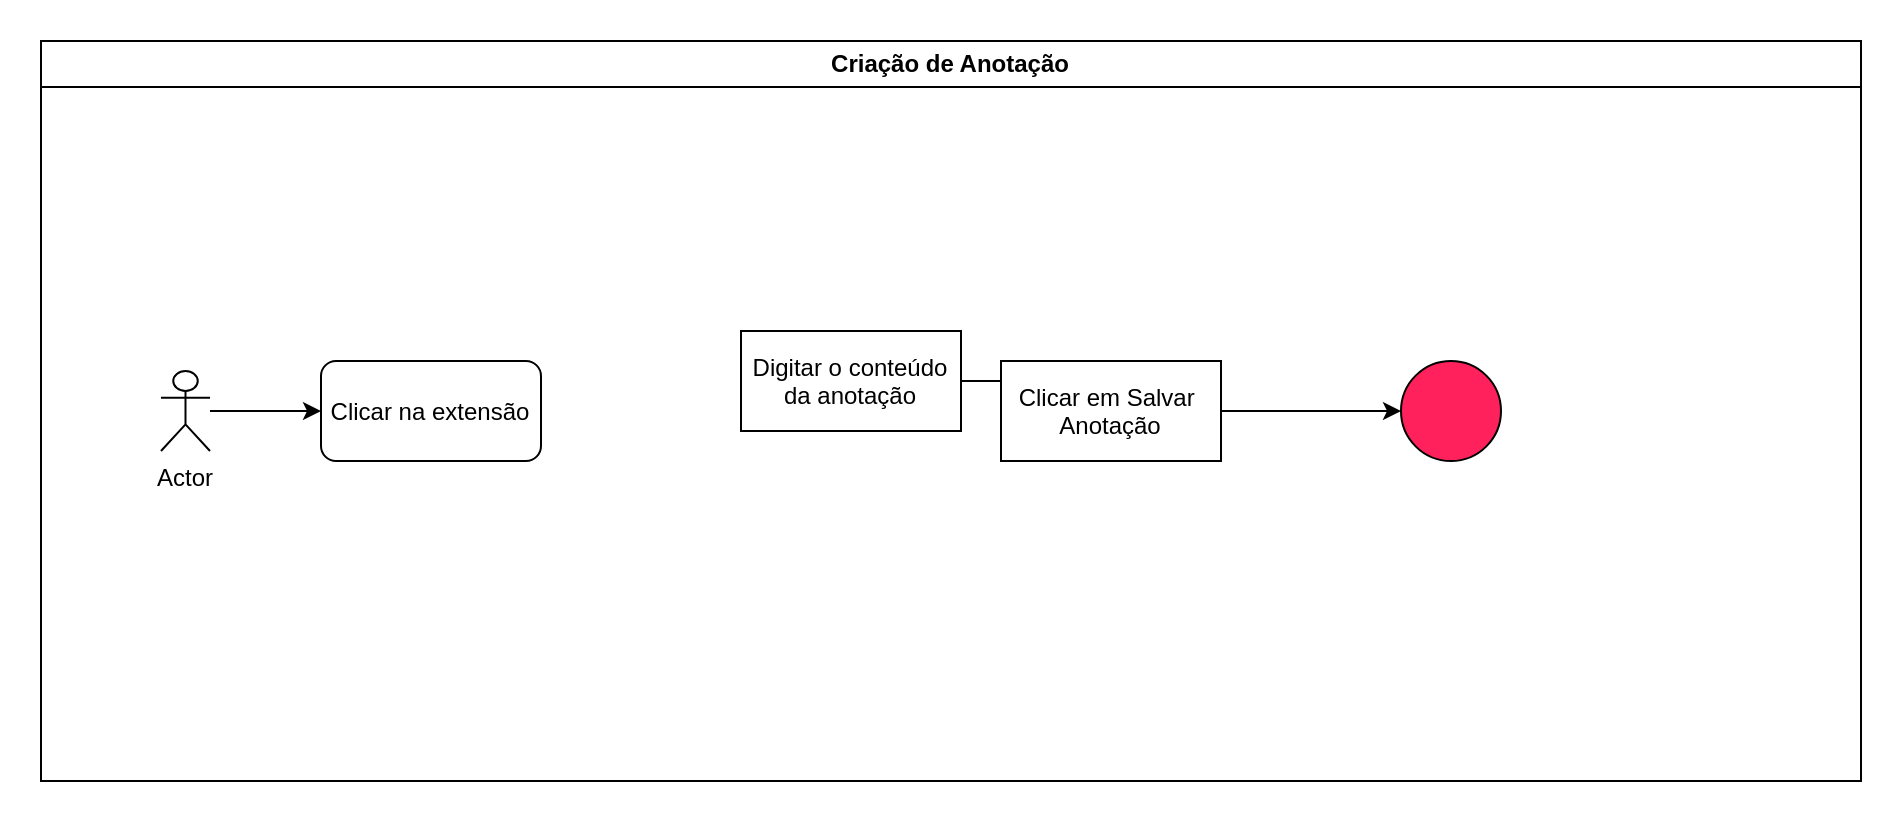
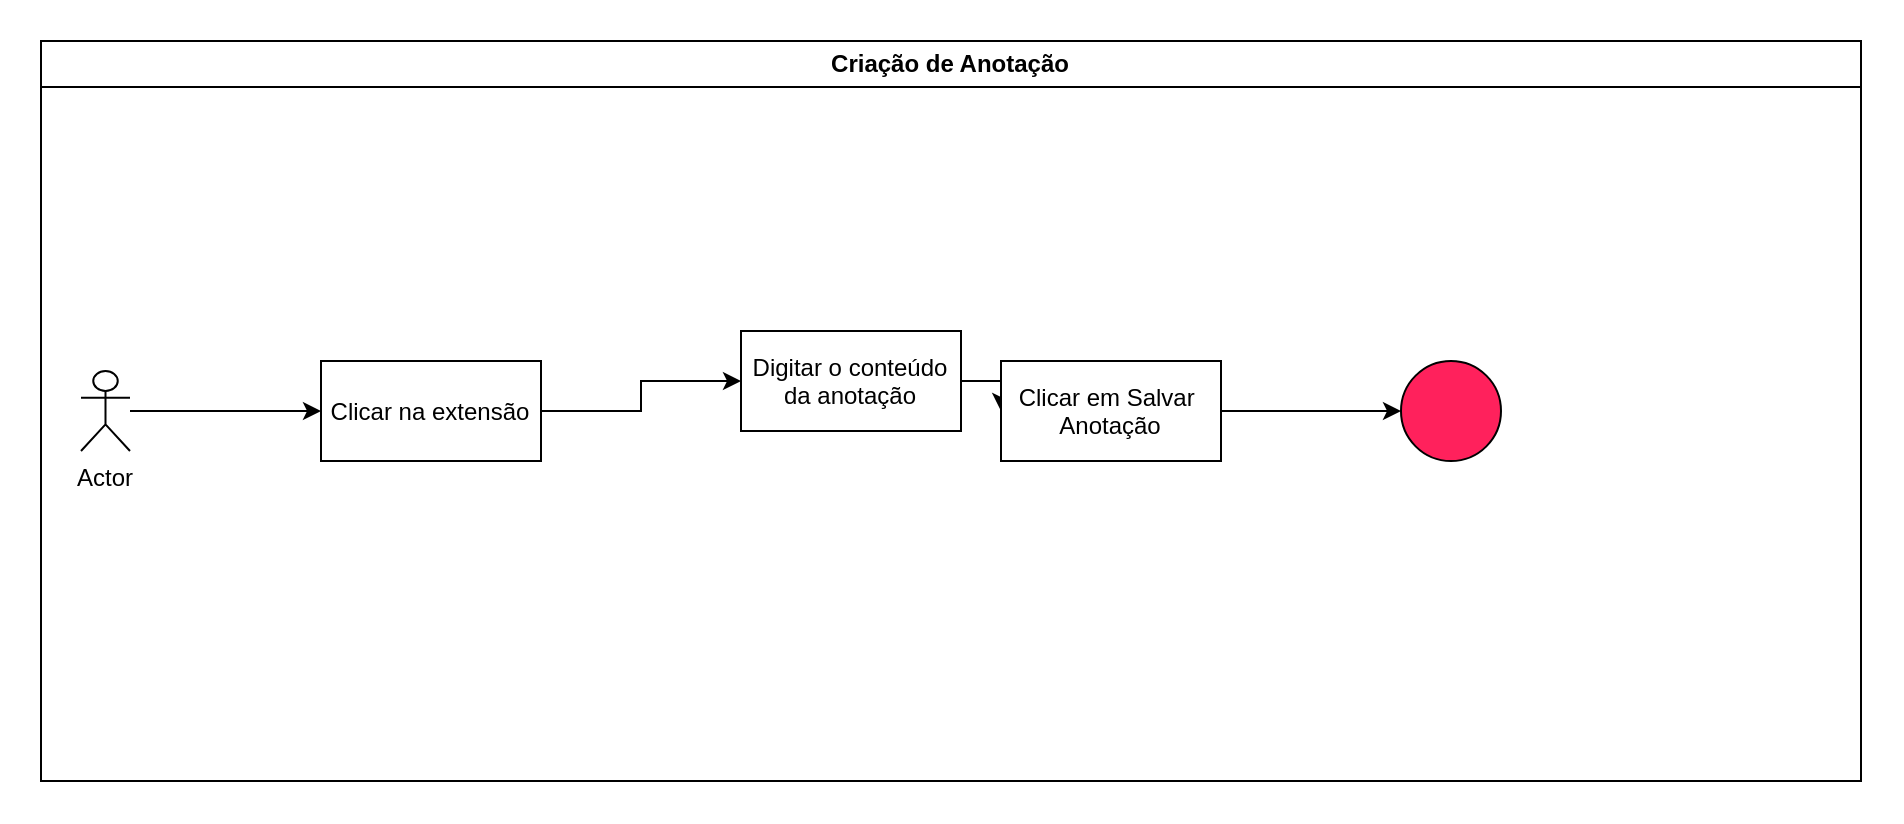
edge "Digitar o conteúdo da anotação" -- "Clicar em Salvar Anotação": arrowhead none -> classic
edge "Clicar na extensão" -> "Digitar o conteúdo da anotação": added
node "Actor": moved (186, 411) -> (106, 411)
node "Clicar na extensão": shape rounded rectangle -> rectangle
